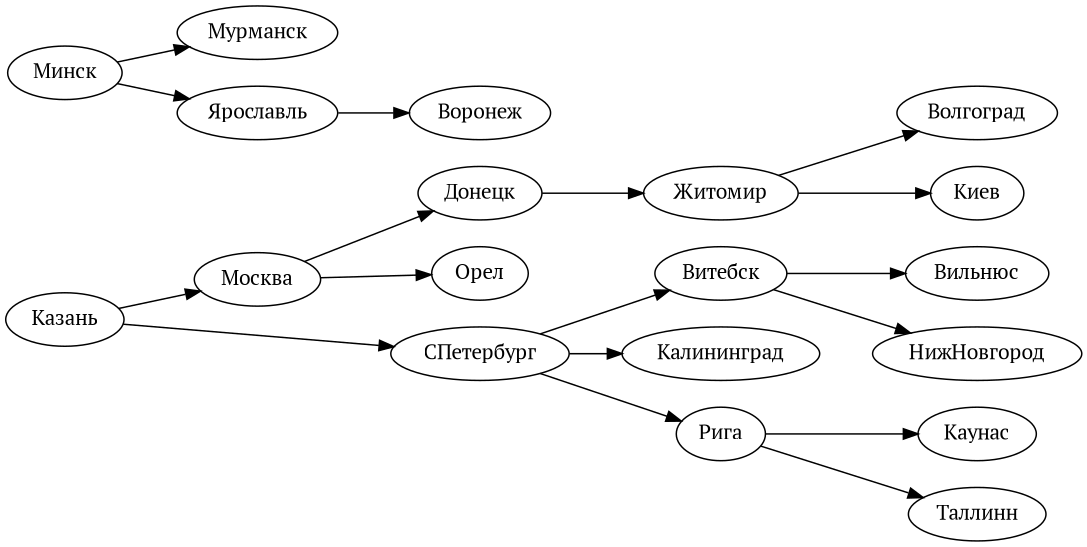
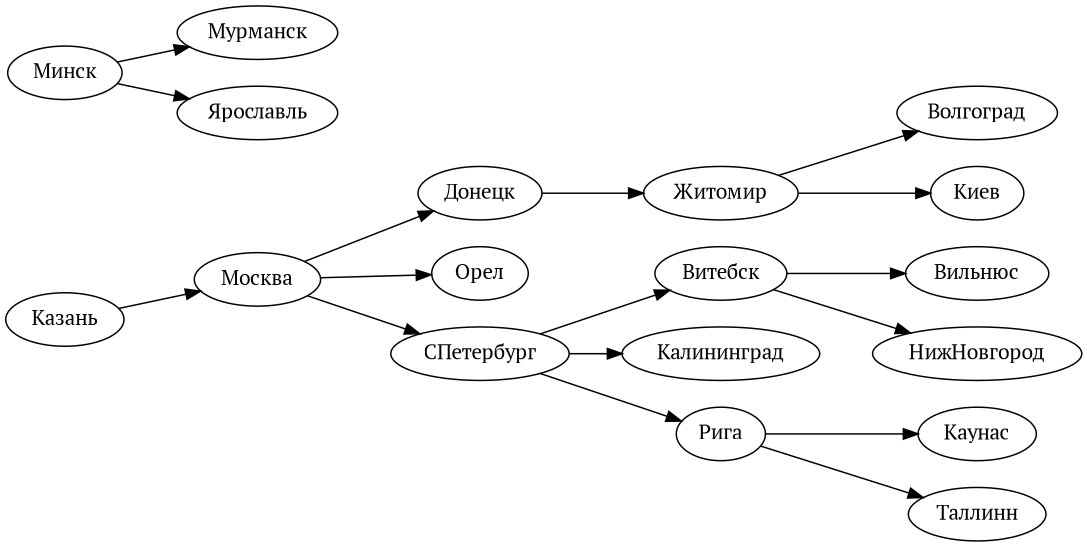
node "Воронеж": removed
edge "Казань" -> "СПетербург": now "Москва" -> "СПетербург"
